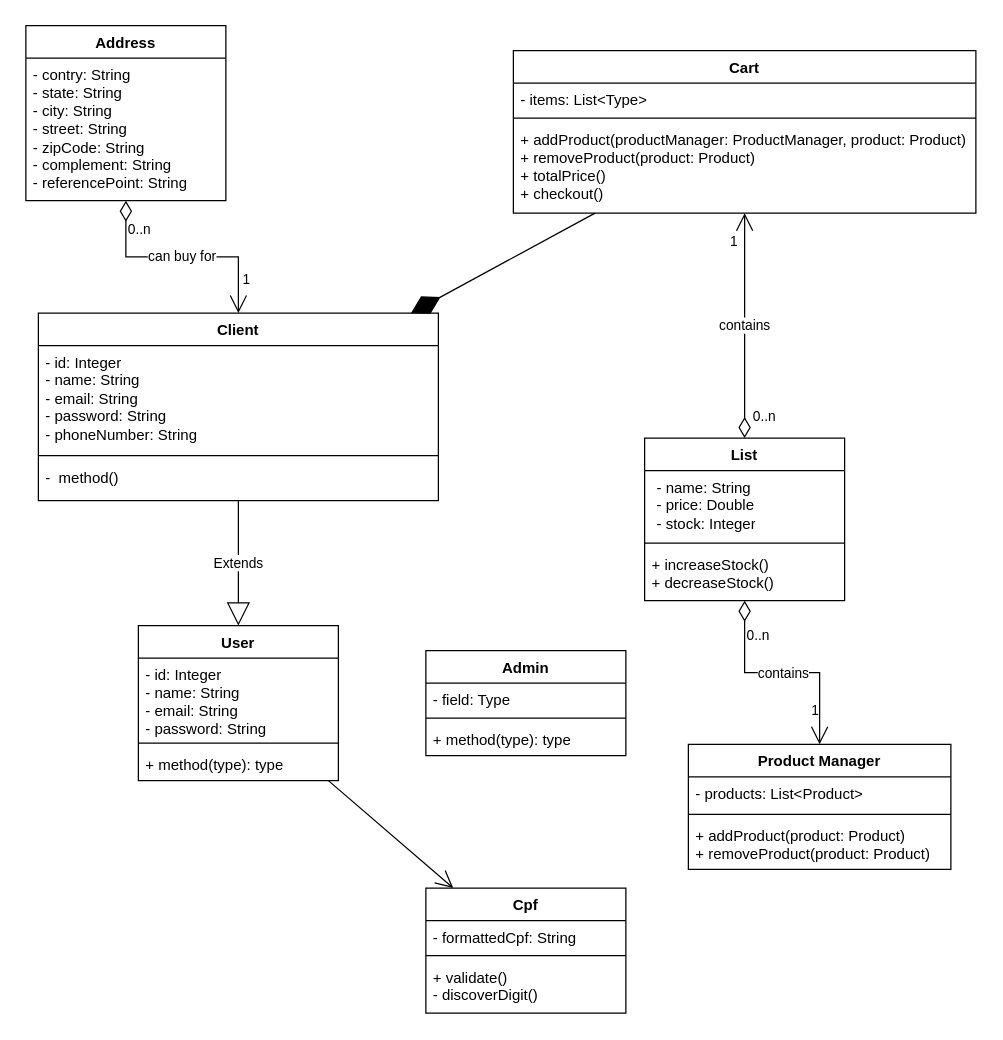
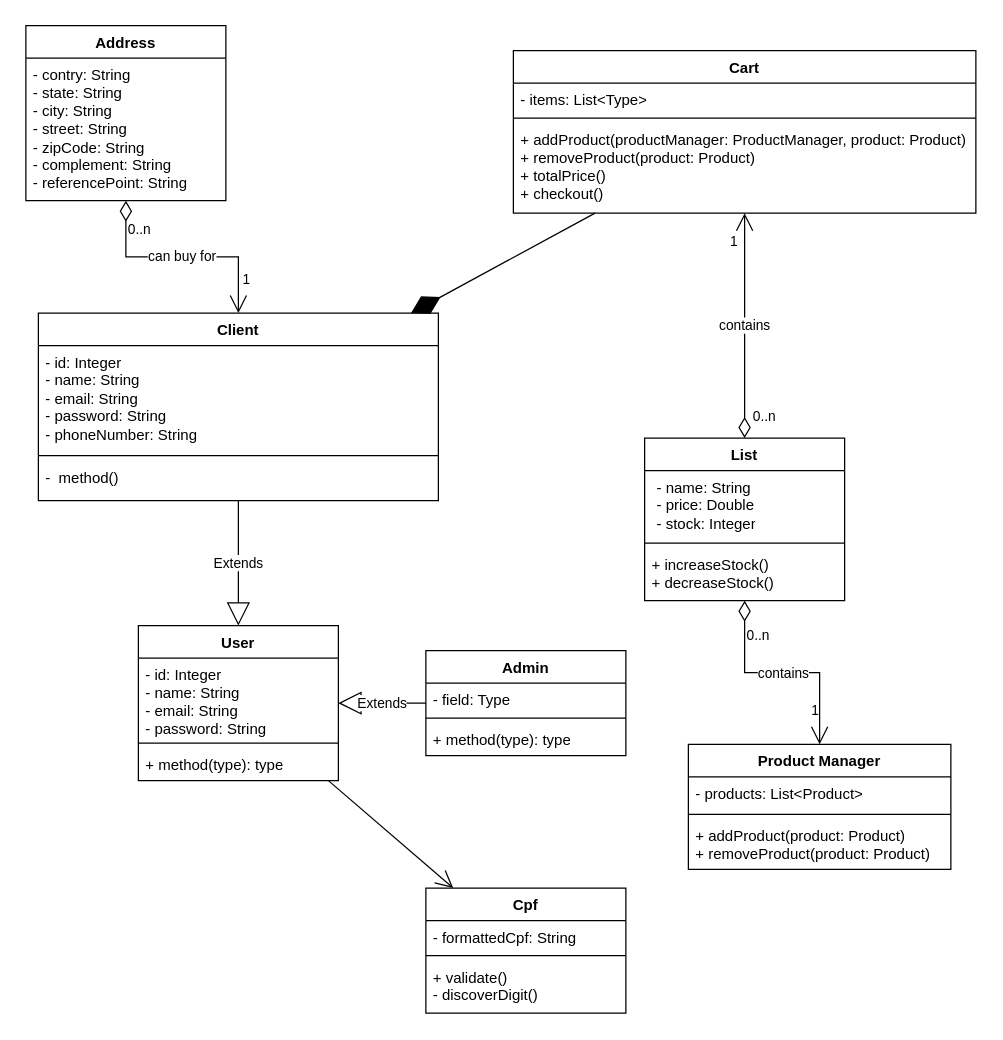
edge "Admin" -> "User": added, label "Extends"
